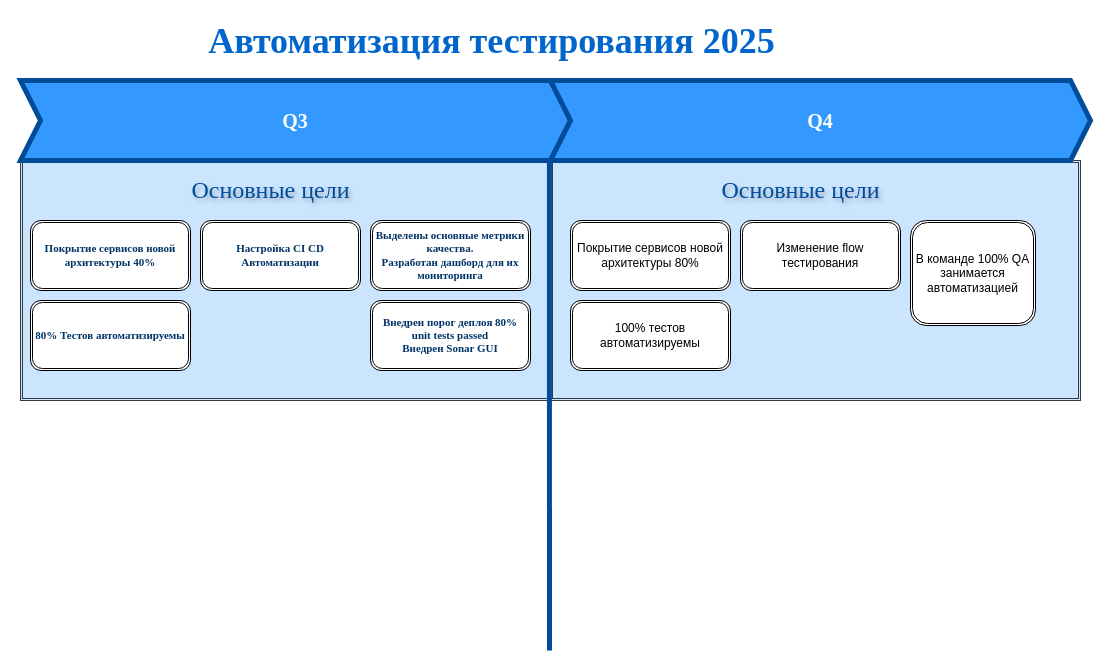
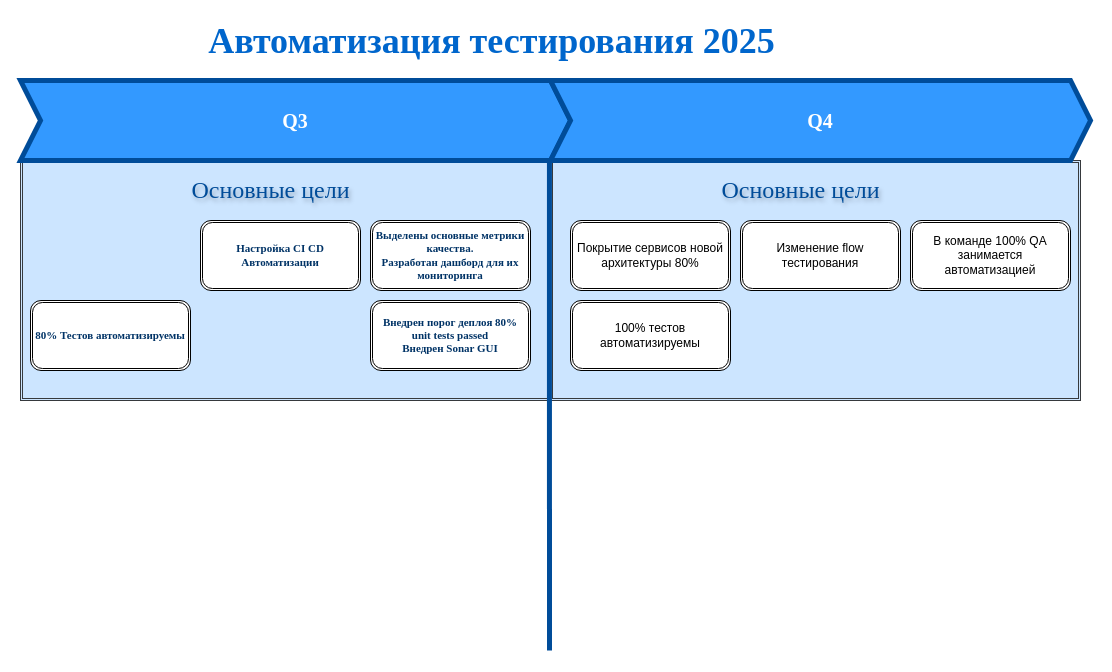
node "Покрытие сервисов новой архитектуры 40%": removed
node "В команде 100% QA занимается автоматизацией": size 125x105 -> 160x70
